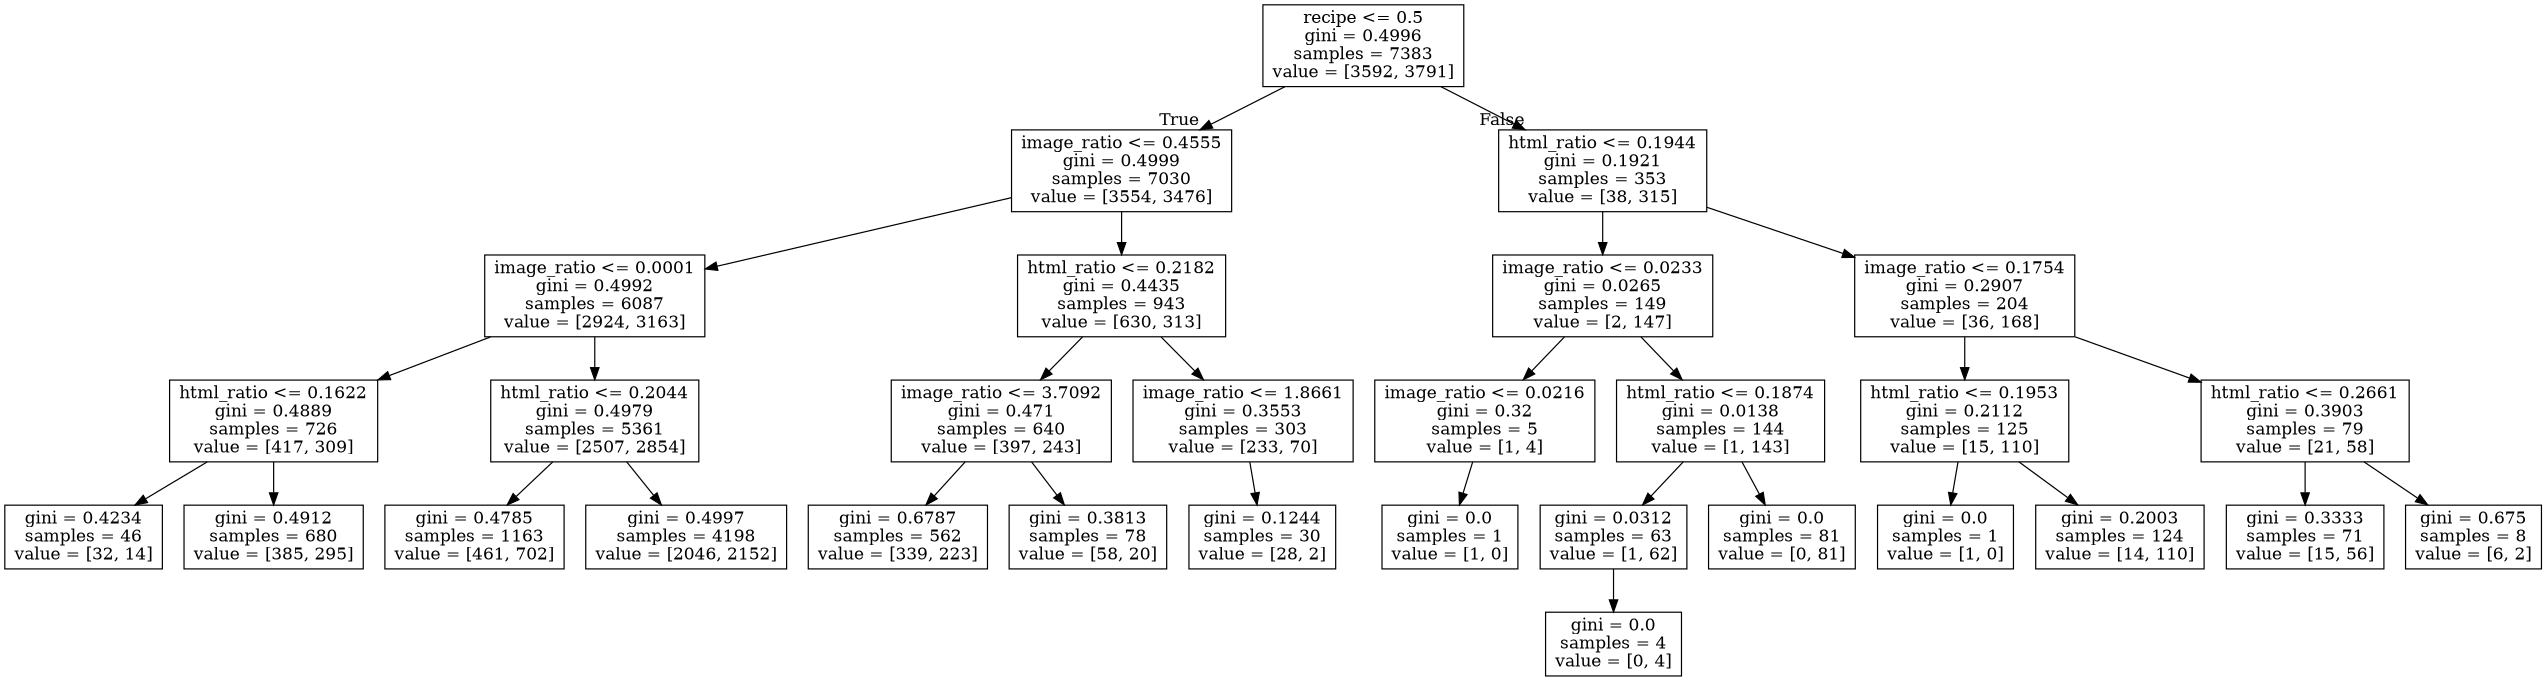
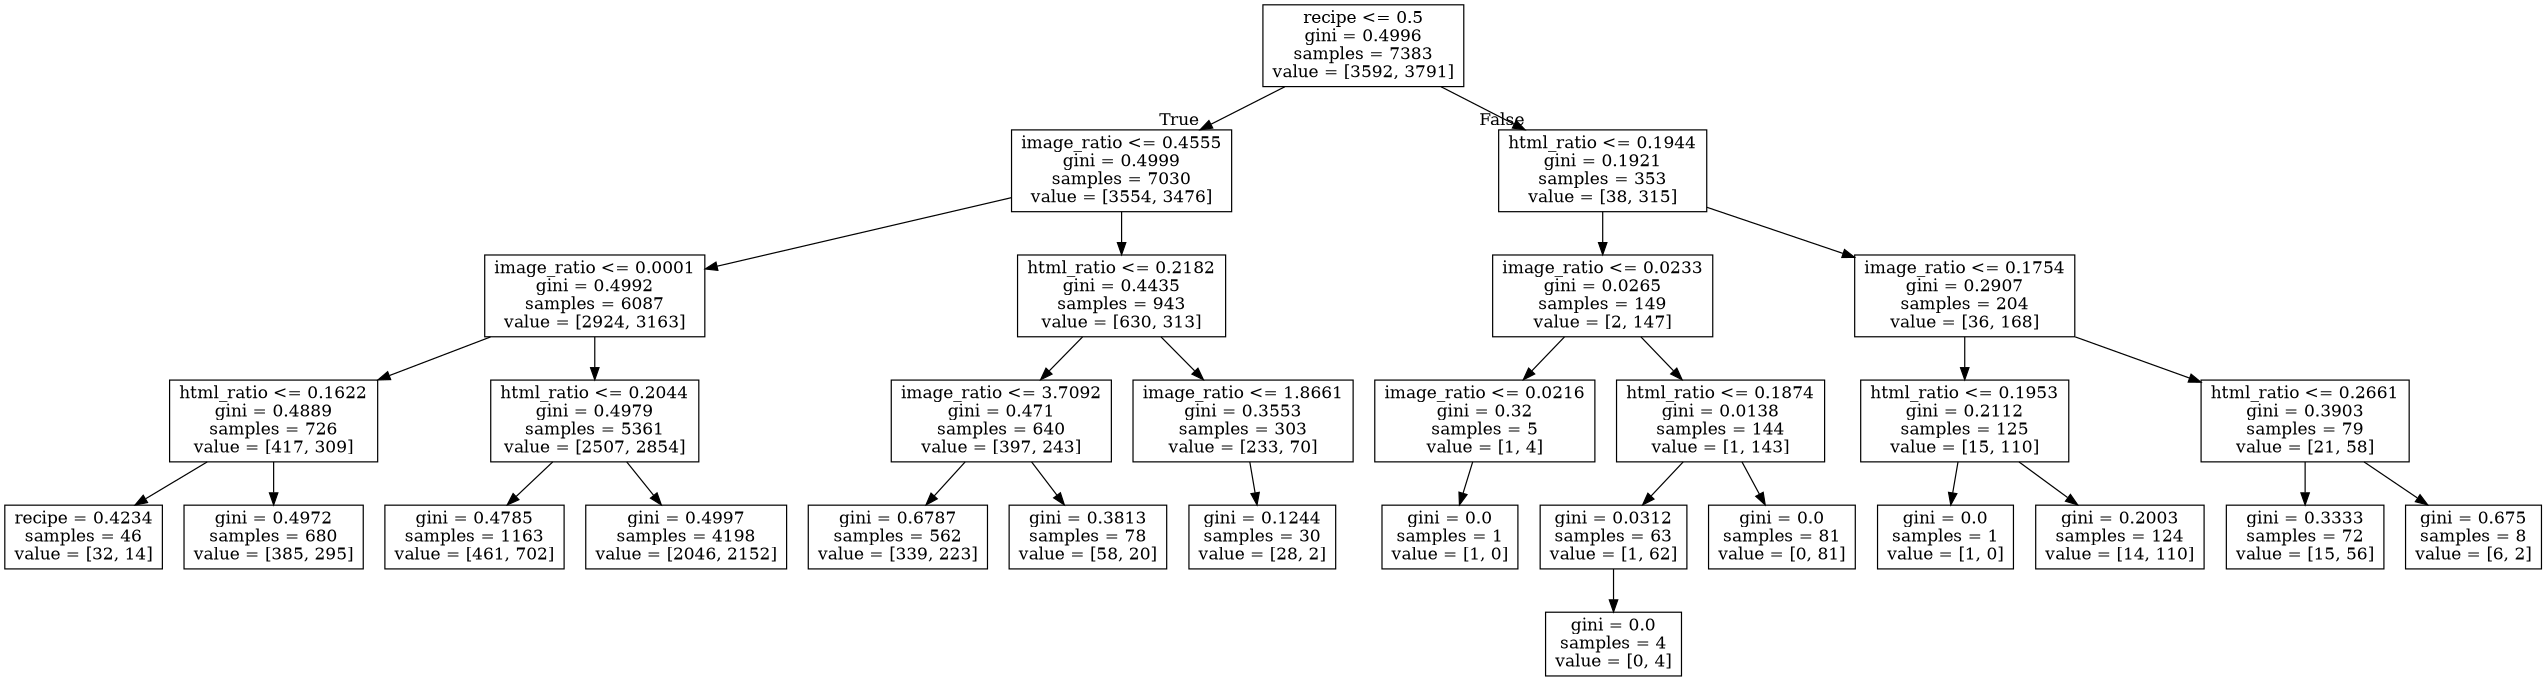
node "gini = 0.4234 samples = 46 value = [32, 14]": label "gini = 0.4234 samples = 46 value = [32, 14]" -> "recipe = 0.4234 samples = 46 value = [32, 14]"
node "gini = 0.4912 samples = 680 value = [385, 295]": label "gini = 0.4912 samples = 680 value = [385, 295]" -> "gini = 0.4972 samples = 680 value = [385, 295]"
node "gini = 0.3333 samples = 71 value = [15, 56]": label "gini = 0.3333 samples = 71 value = [15, 56]" -> "gini = 0.3333 samples = 72 value = [15, 56]"
